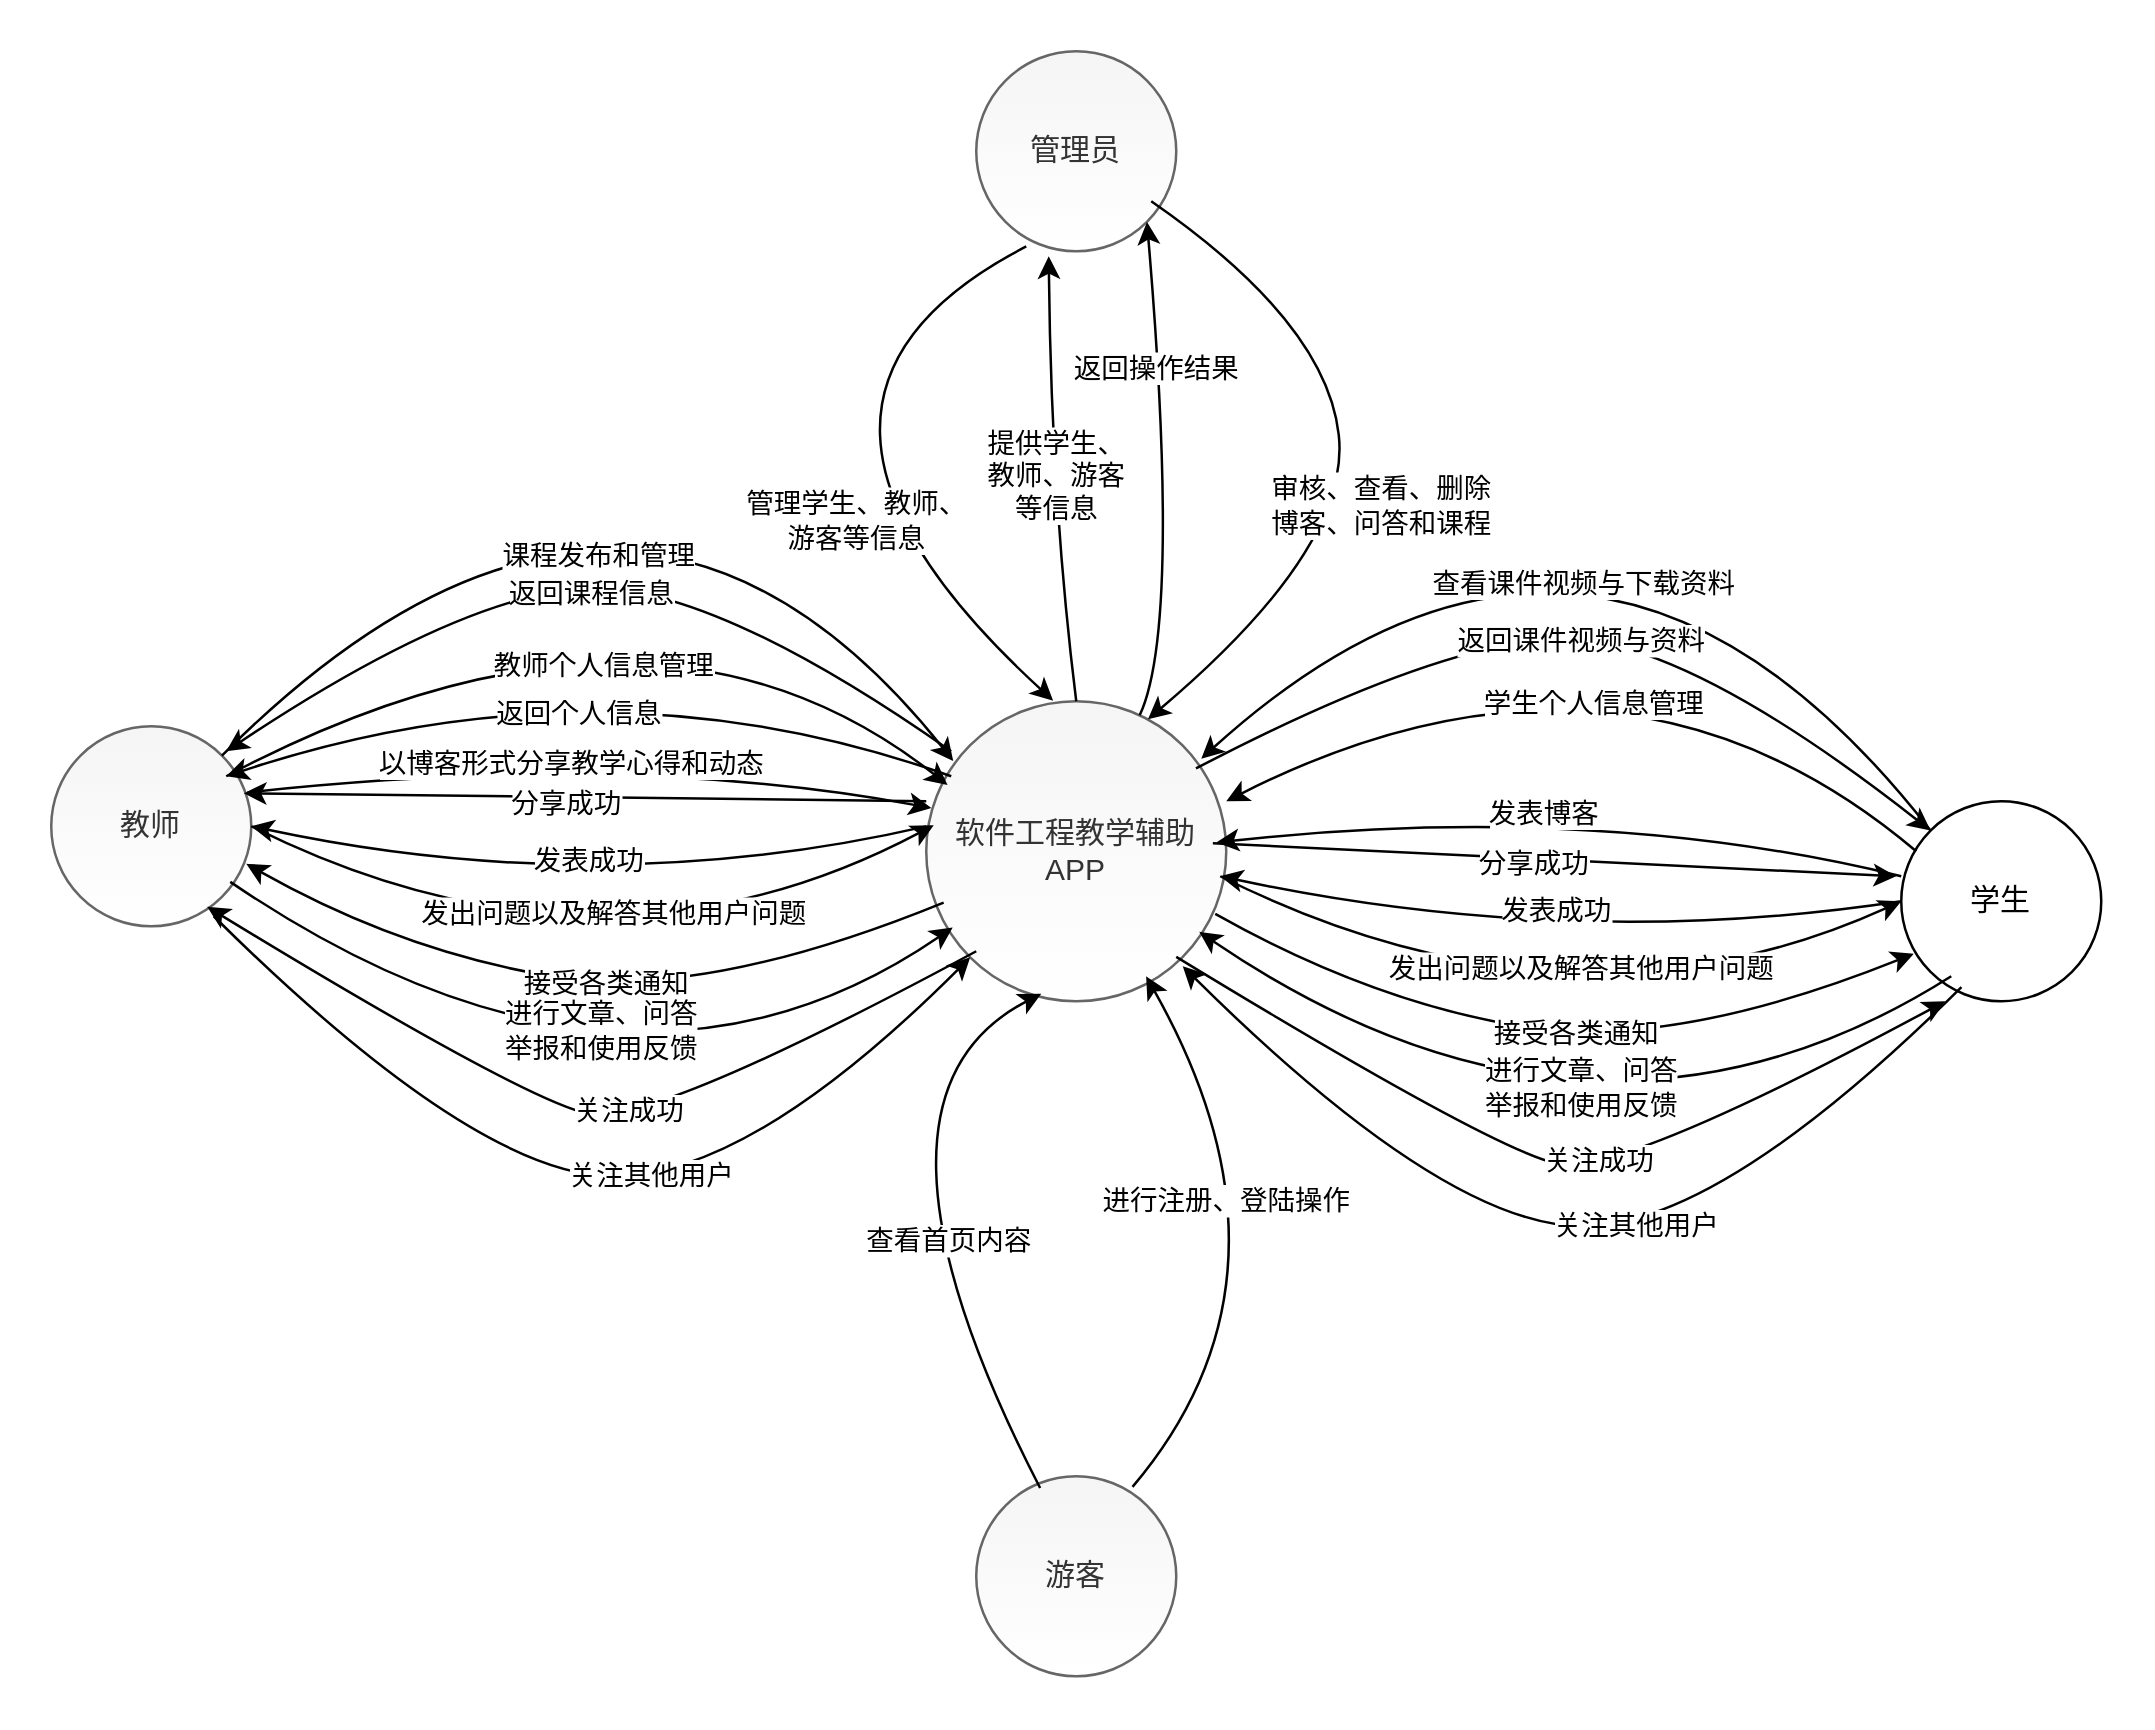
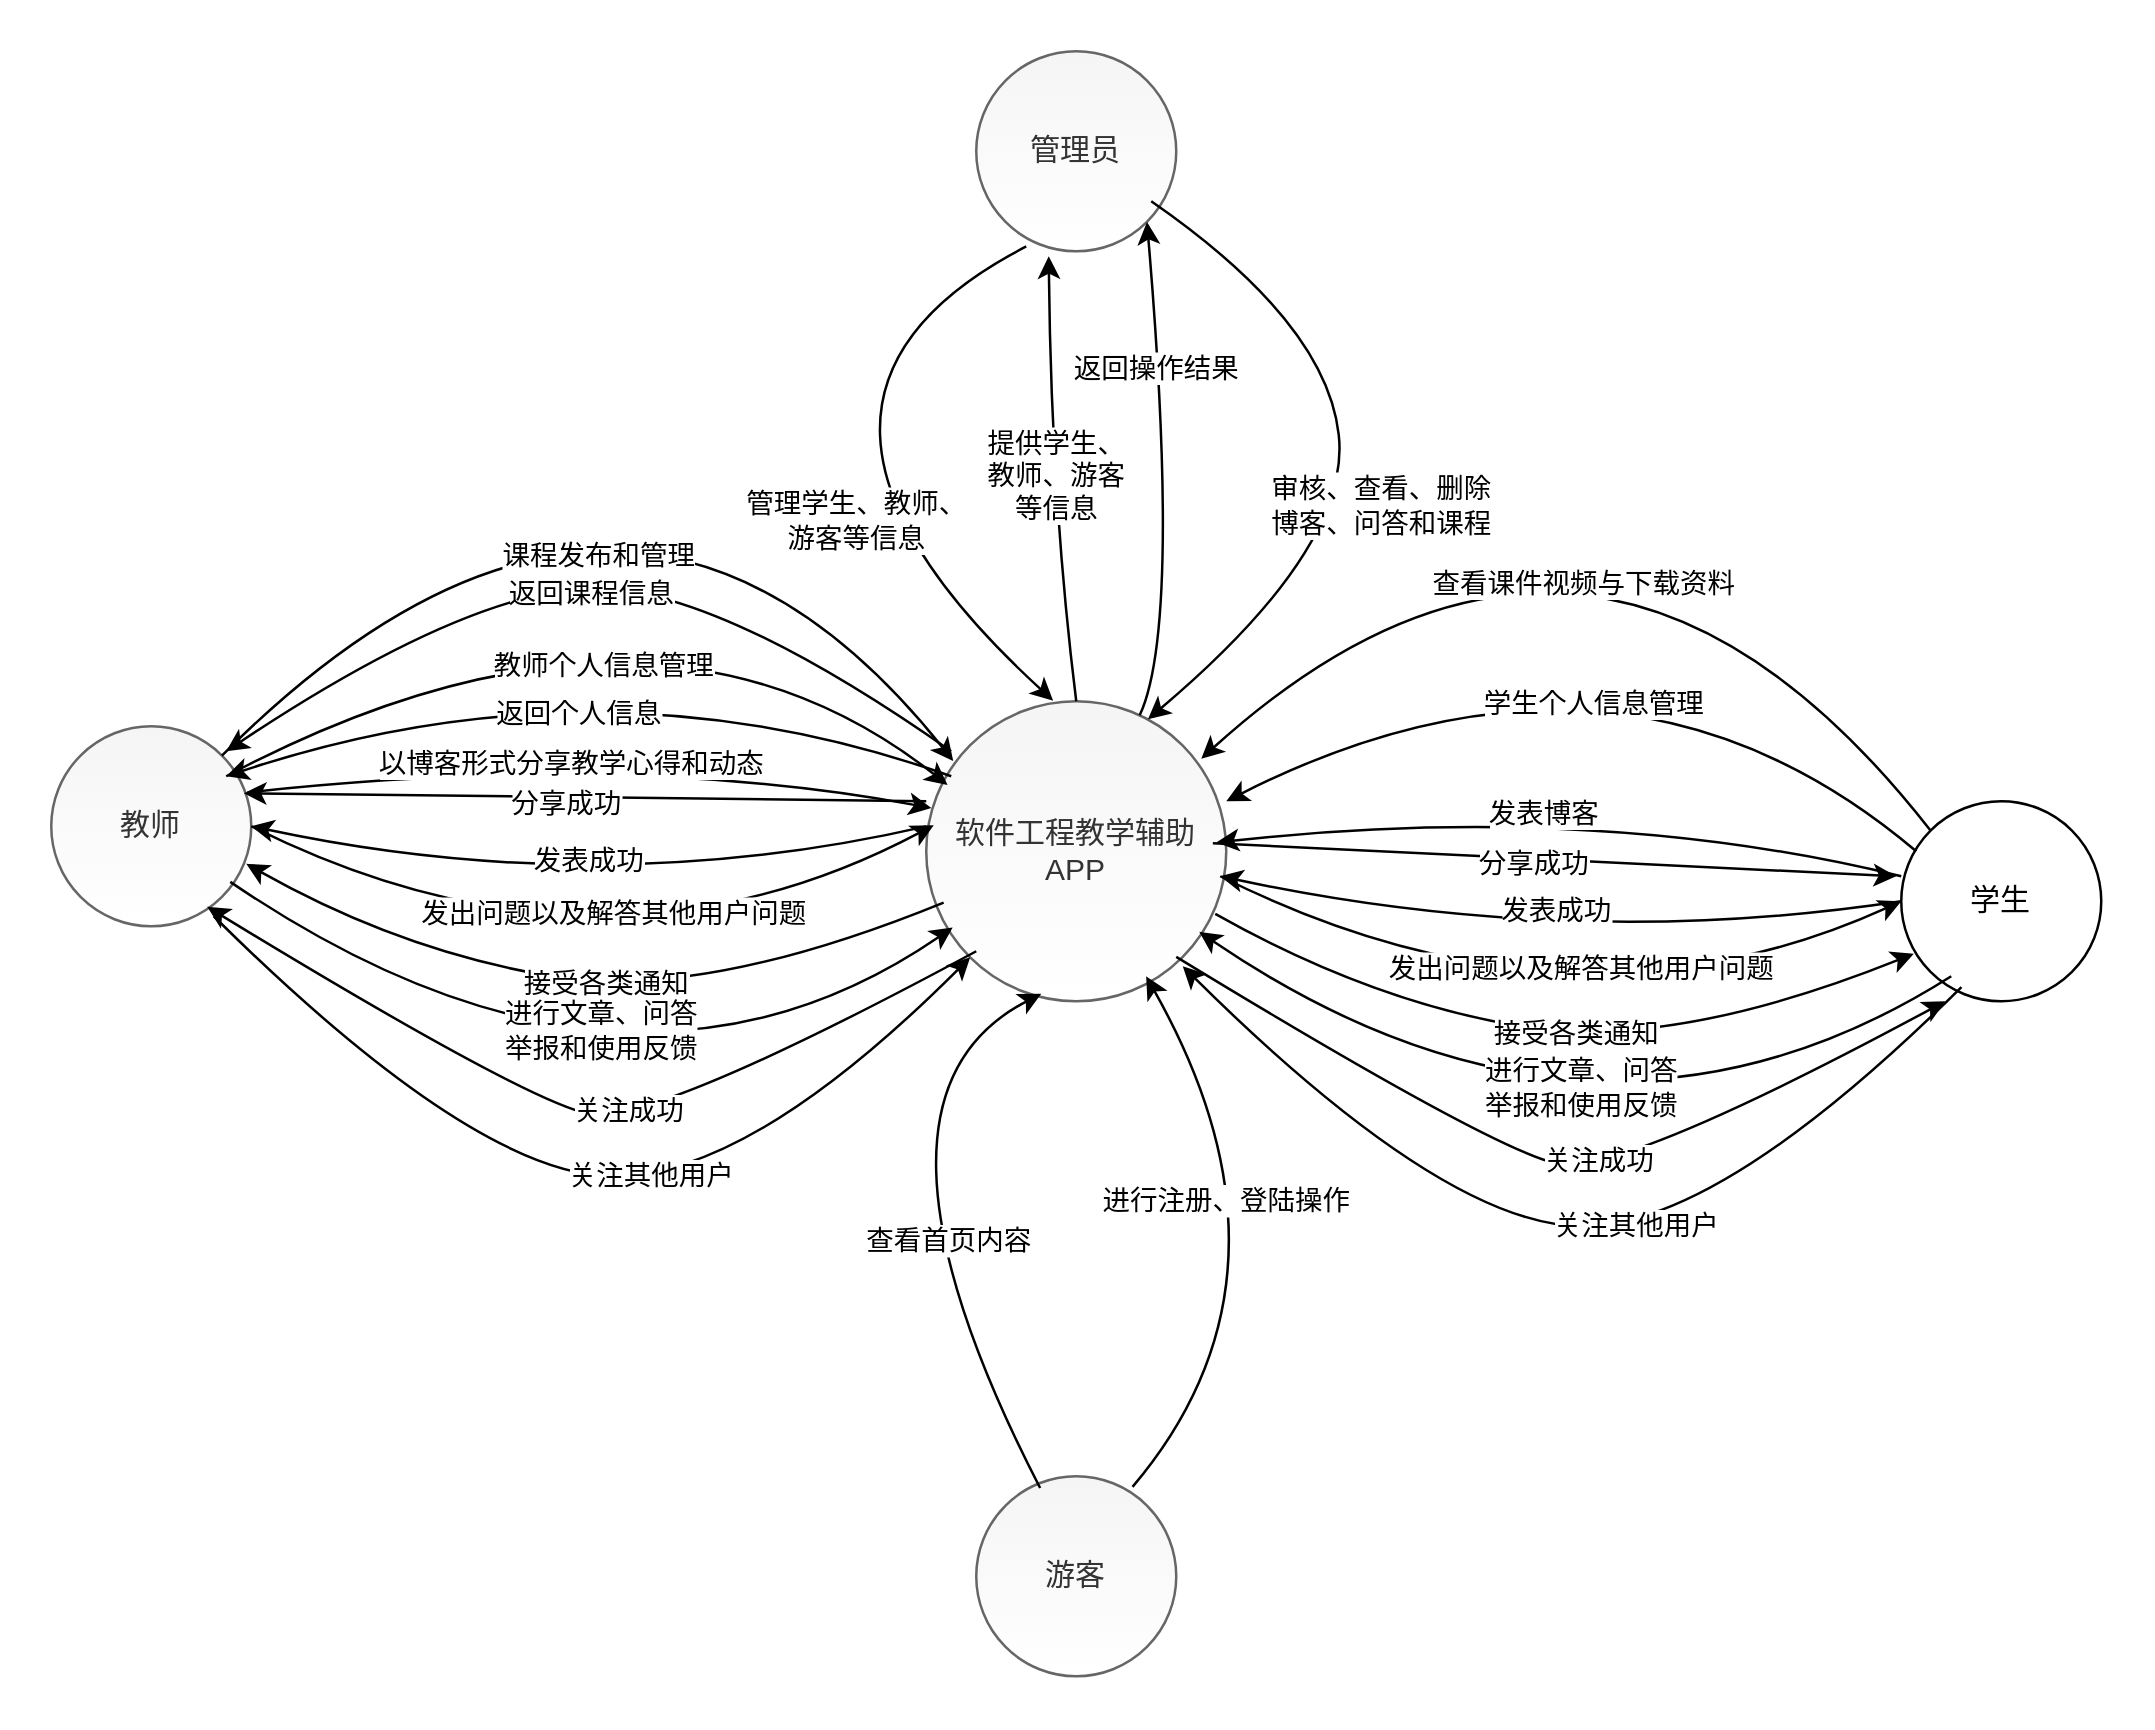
edge "软件工程教学辅助APP" -> "学生": removed, label "返回课件视频与资料"
